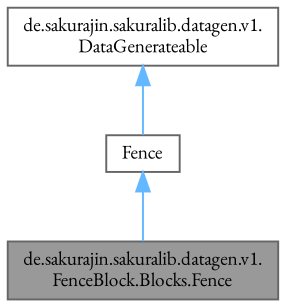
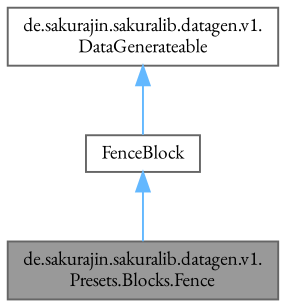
node "Fence": label "Fence" -> "FenceBlock"
node "de.sakurajin.sakuralib.datagen.v1. FenceBlock.Blocks.Fence": label "de.sakurajin.sakuralib.datagen.v1. FenceBlock.Blocks.Fence" -> "de.sakurajin.sakuralib.datagen.v1. Presets.Blocks.Fence"
